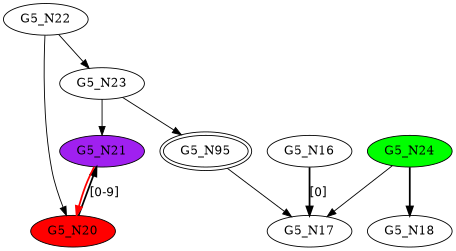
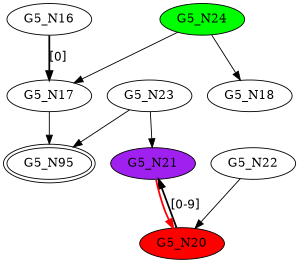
edge "G5_N22" -> "G5_N23": removed
edge "G5_N24" -> "G5_N18": style bold -> solid
edge "G5_N95" -> "G5_N17": reversed
